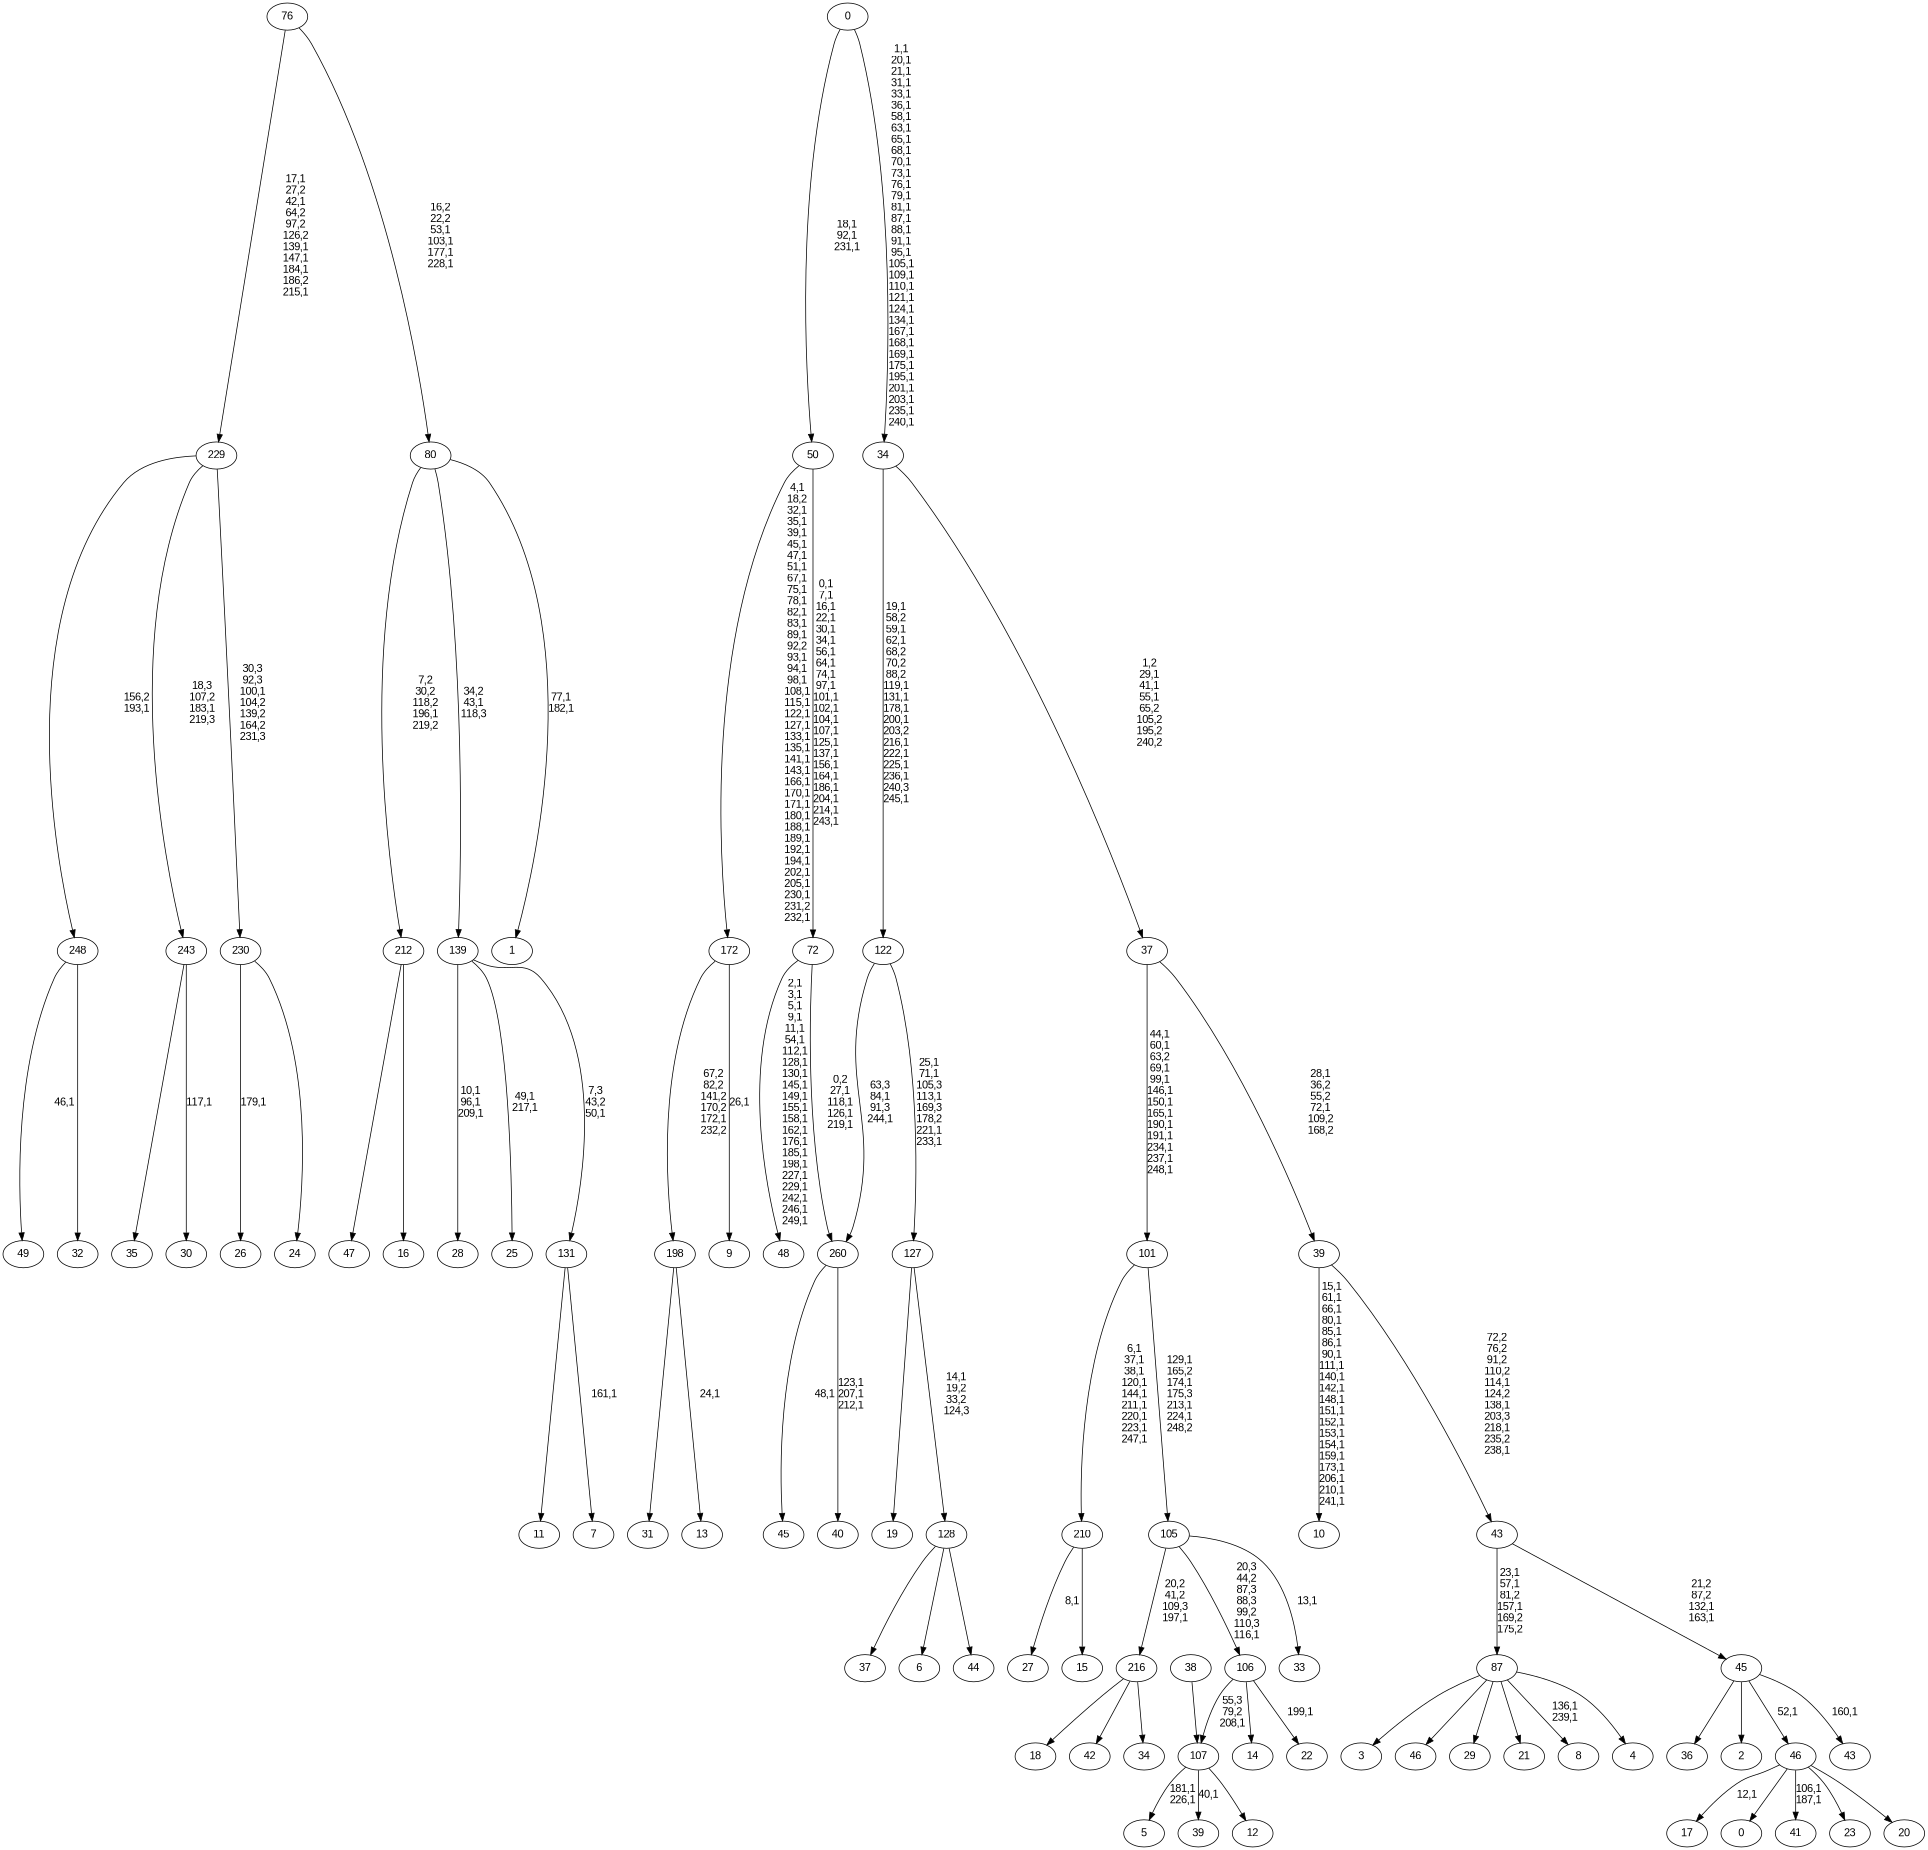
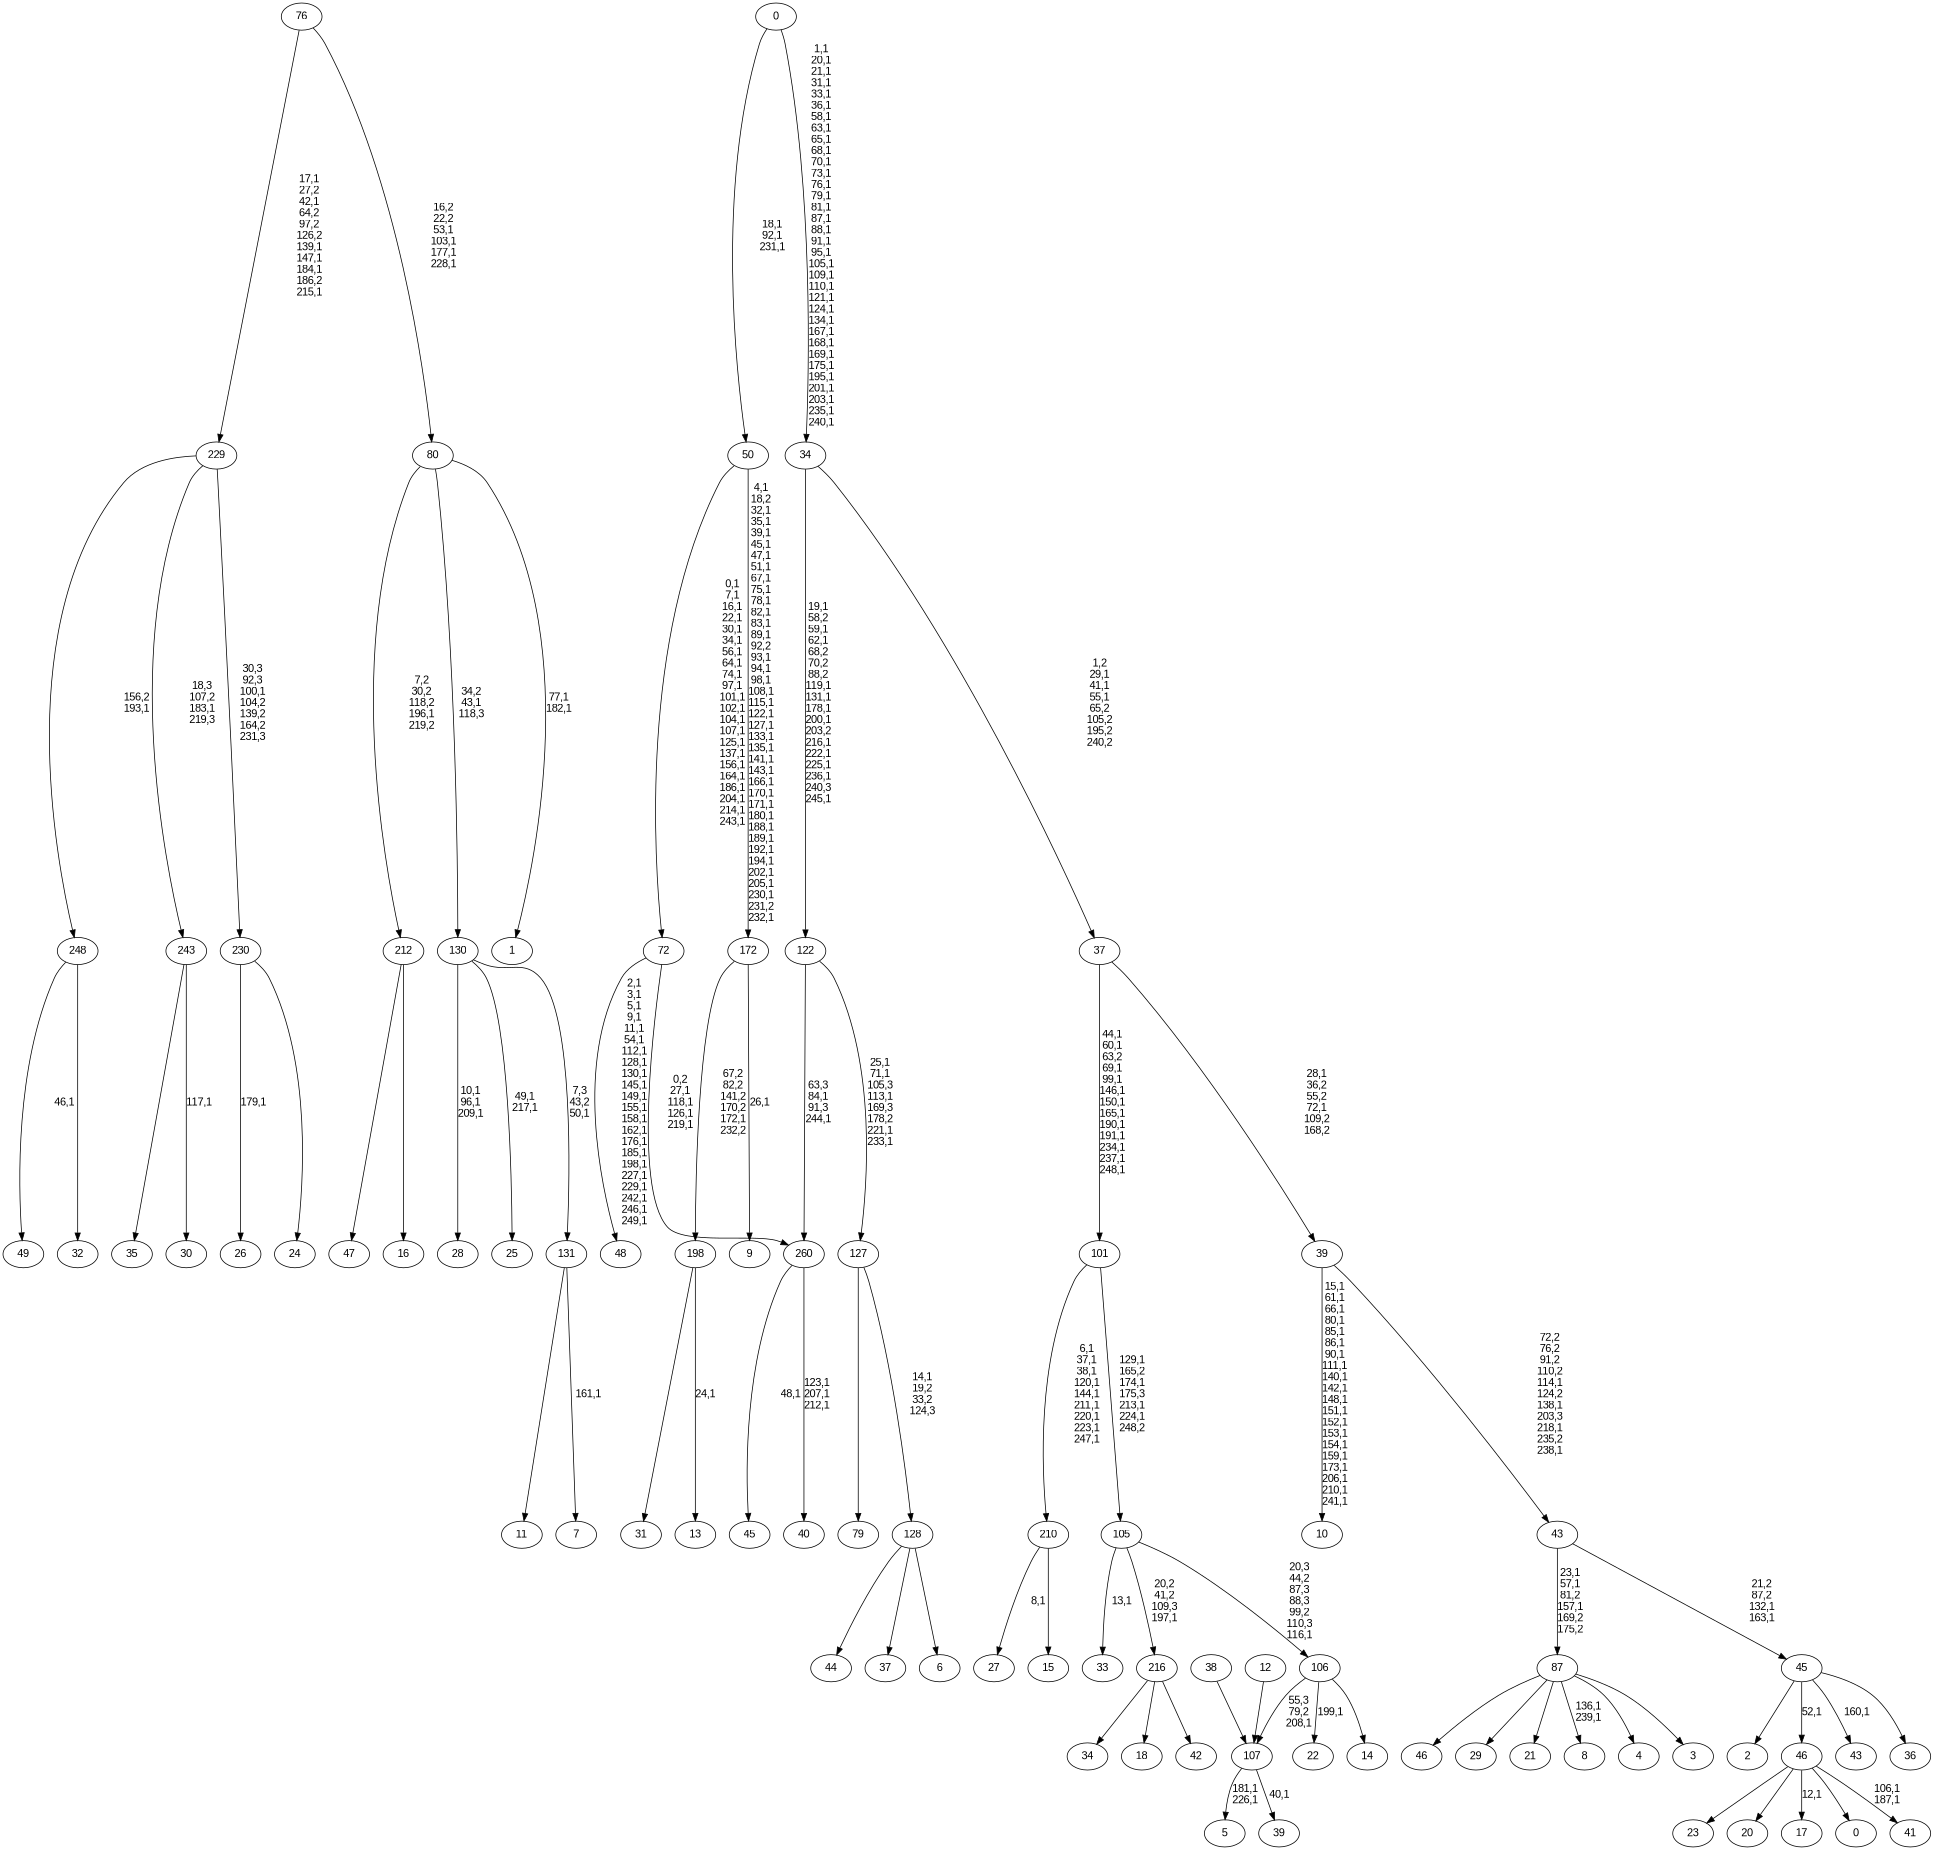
node "139": label "139" -> "130"
node "19": label "19" -> "79"
edge "107" -> "12": reversed
